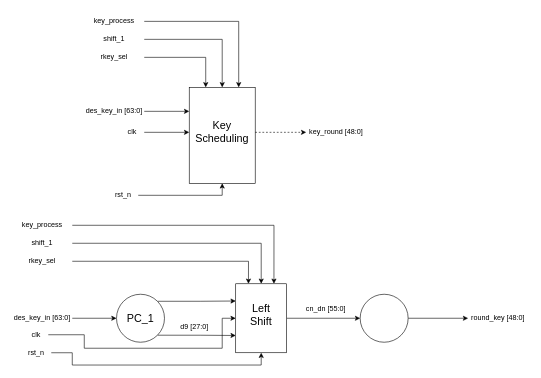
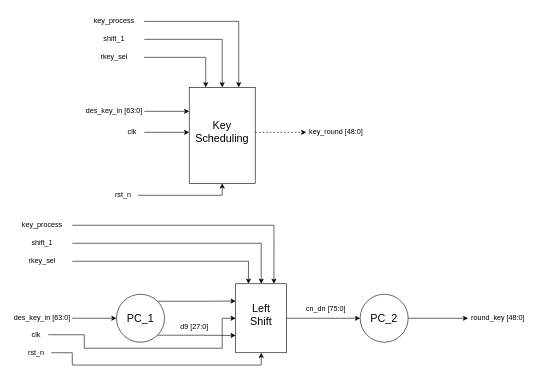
node "cn_dn [55:0]": label "cn_dn [55:0]" -> "cn_dn [75:0]"
node "PC_2": added
